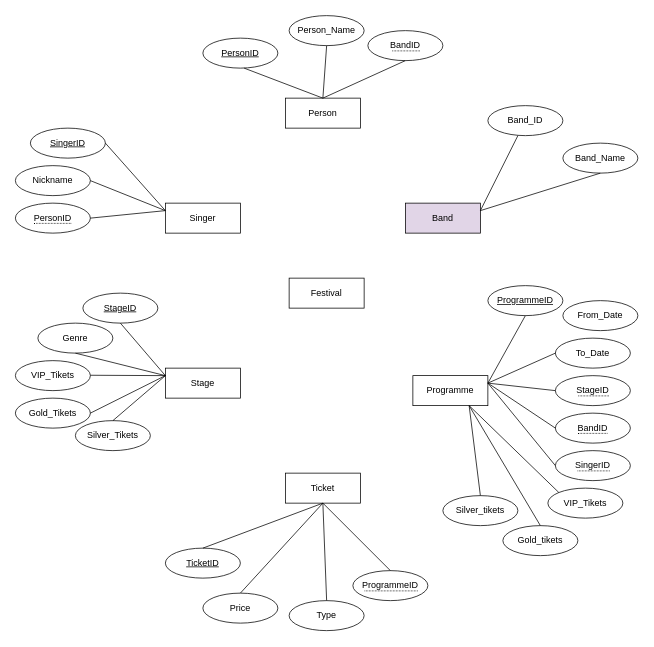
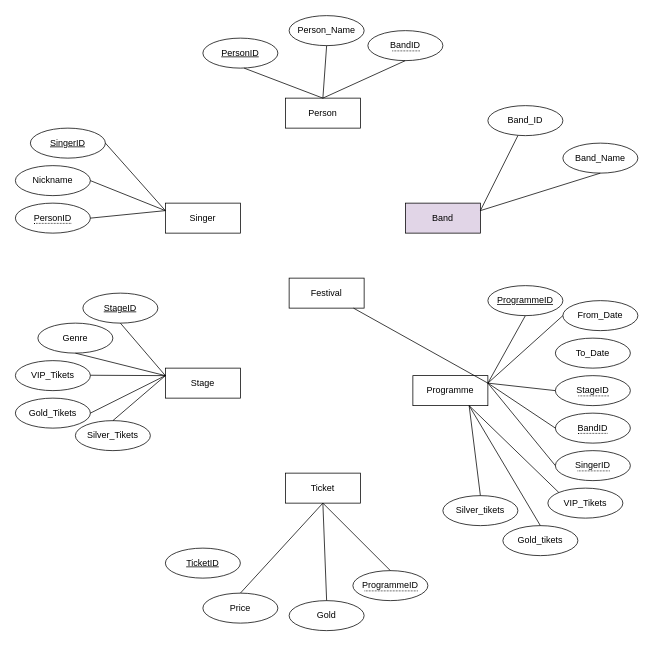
edge "From_Date" -- "Programme": added
edge "To_Date" -- "Programme": now "Festival" -- "Programme"
edge "Ticket" -- "TicketID": removed
node "Type": label "Type" -> "Gold"
